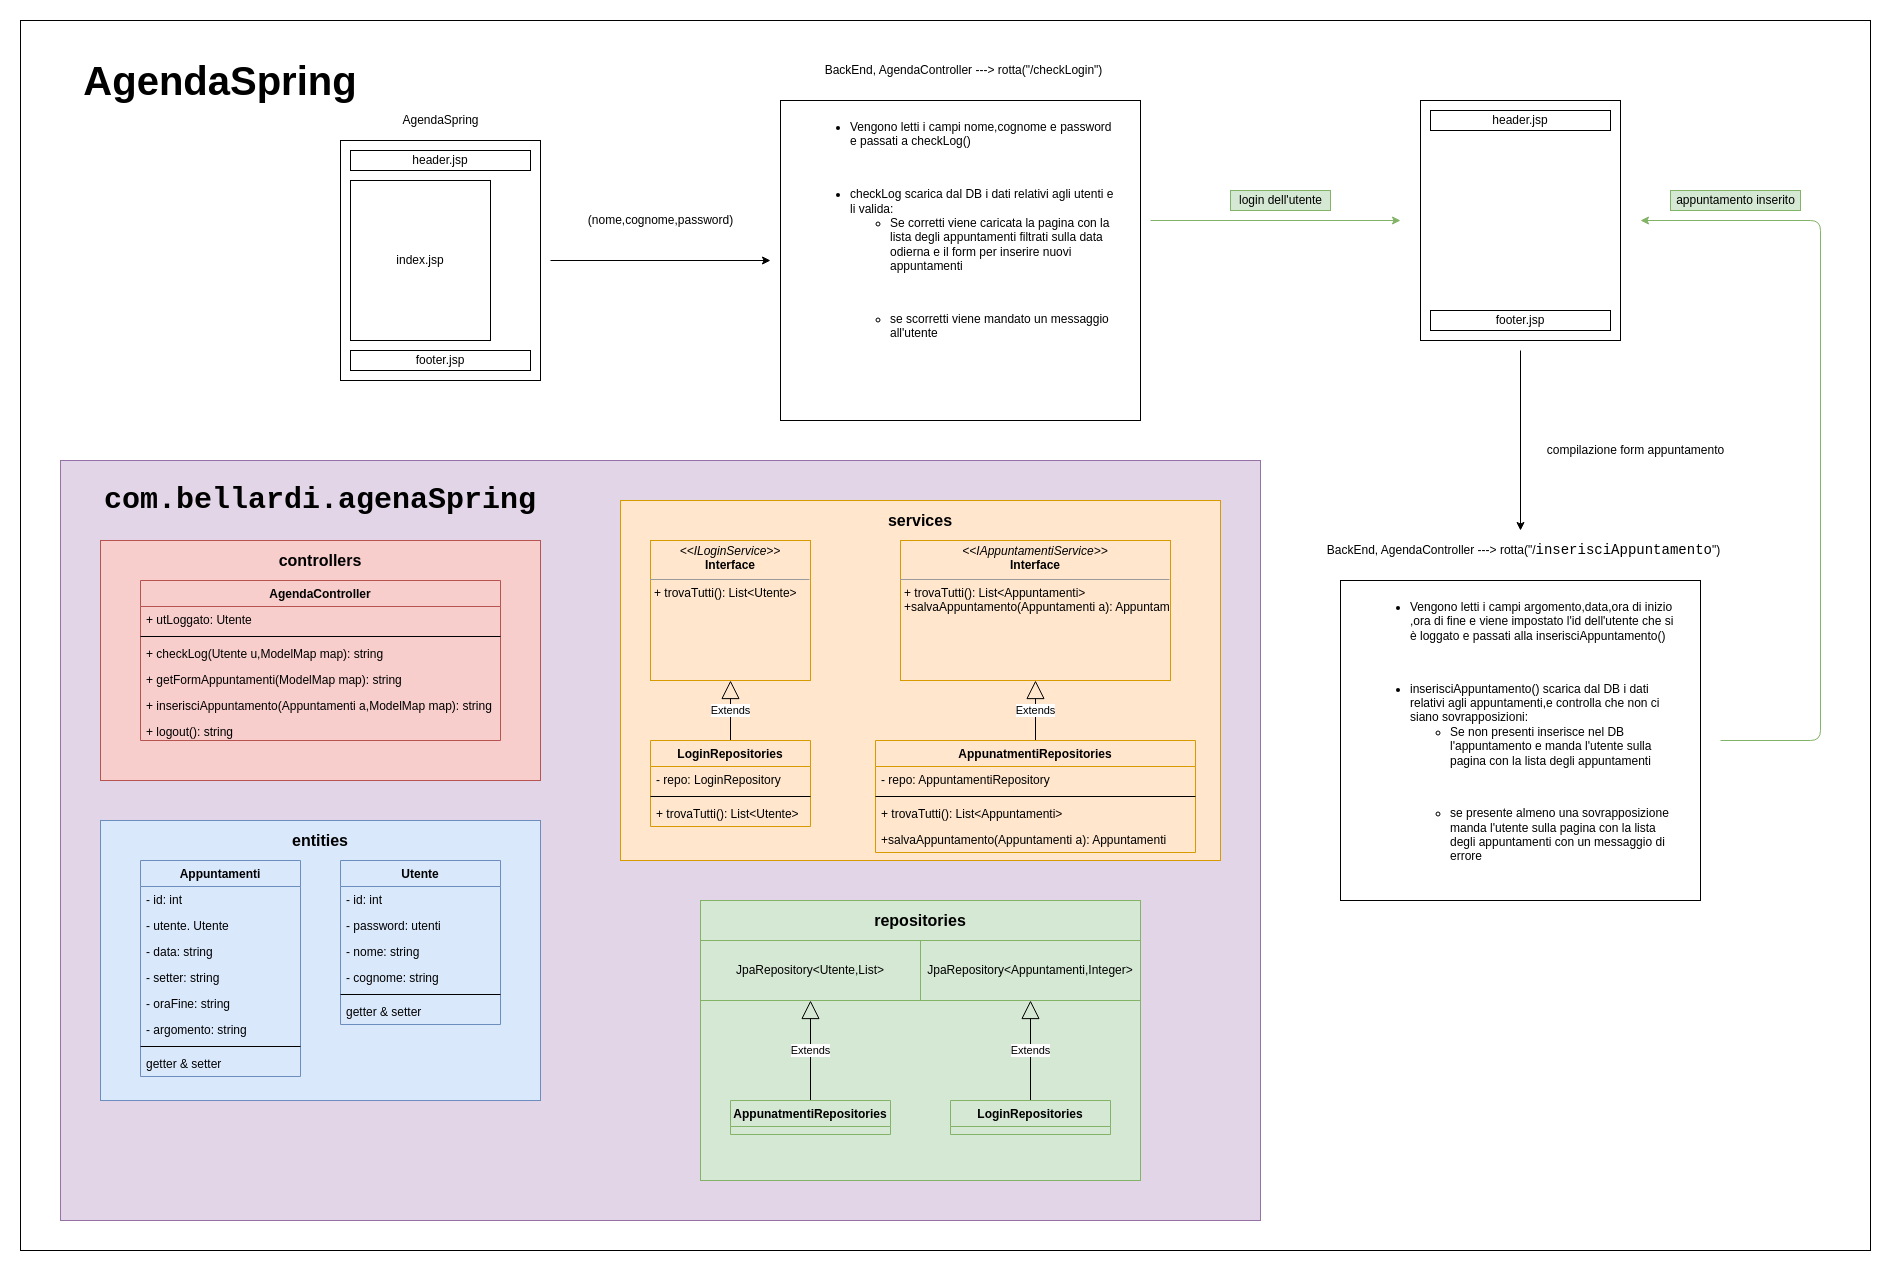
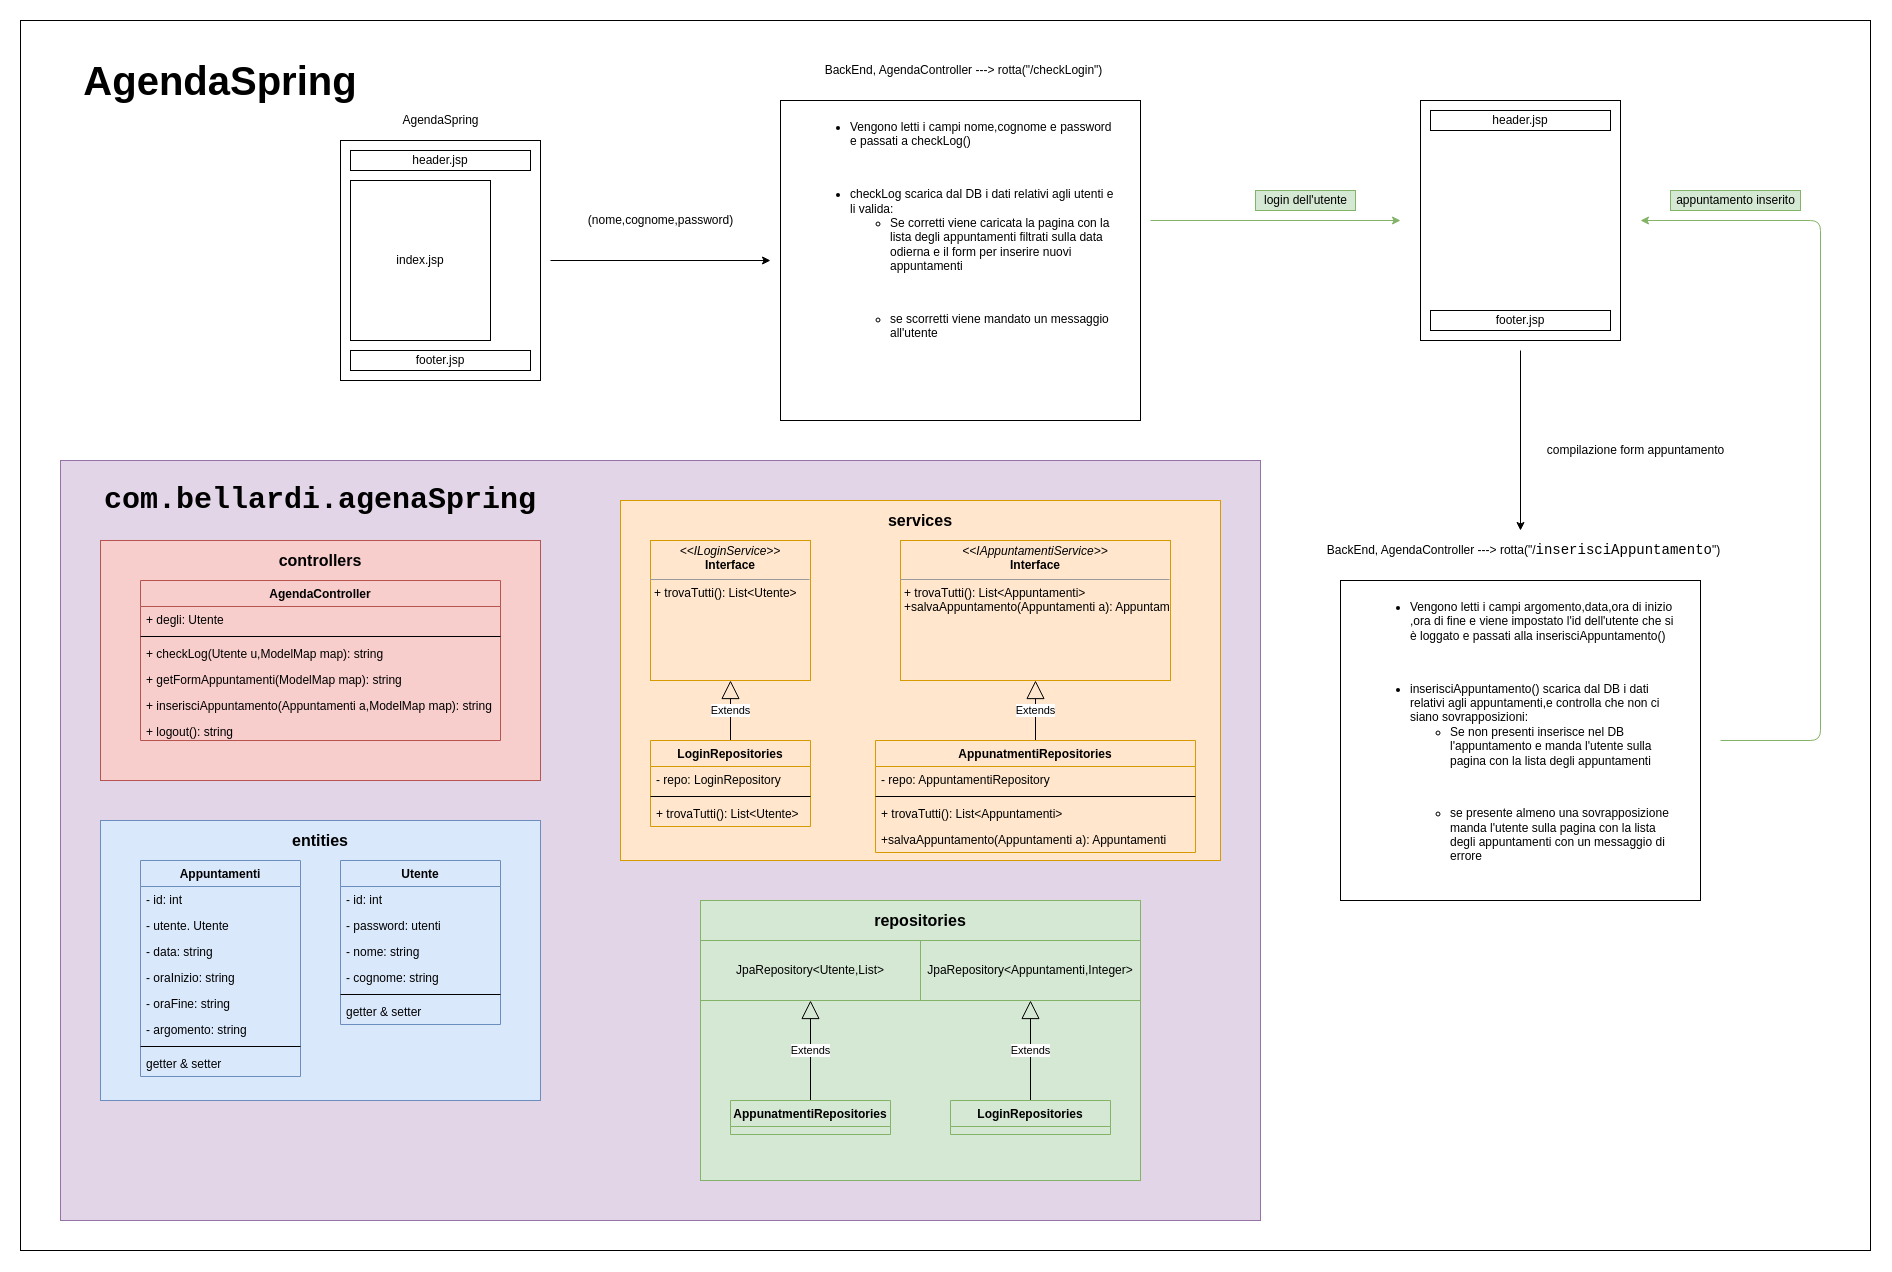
node "login dell'utente": moved (1281, 201) -> (1306, 201)
node "+ utLoggato: Utente": label "+ utLoggato: Utente" -> "+ degli: Utente"
node "- setter: string": label "- setter: string" -> "- oraInizio: string"
